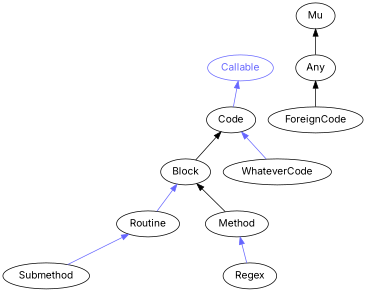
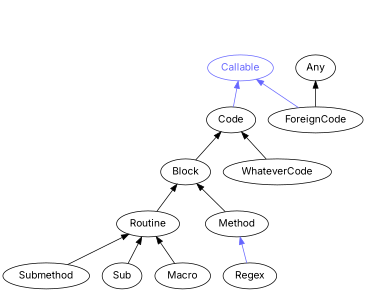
node "Mu": removed
edge "ForeignCode" -> "Callable": added
edge "WhateverCode" -> "Code": color #6666ff -> #000000
edge "Routine" -> "Block": color #6666ff -> #000000
edge "Submethod" -> "Routine": color #6666ff -> #000000
node "Sub": added
node "Macro": added
